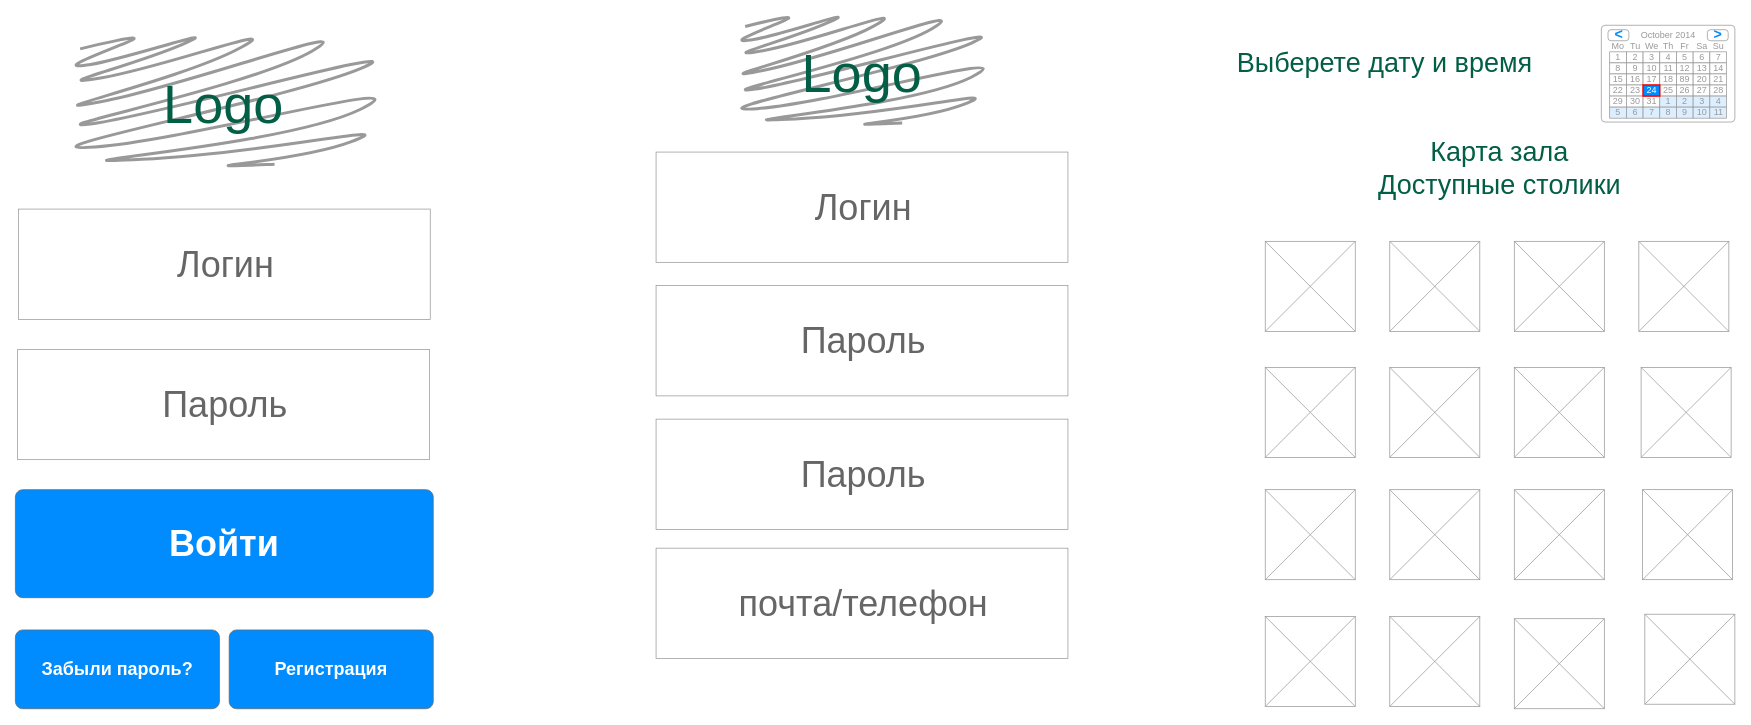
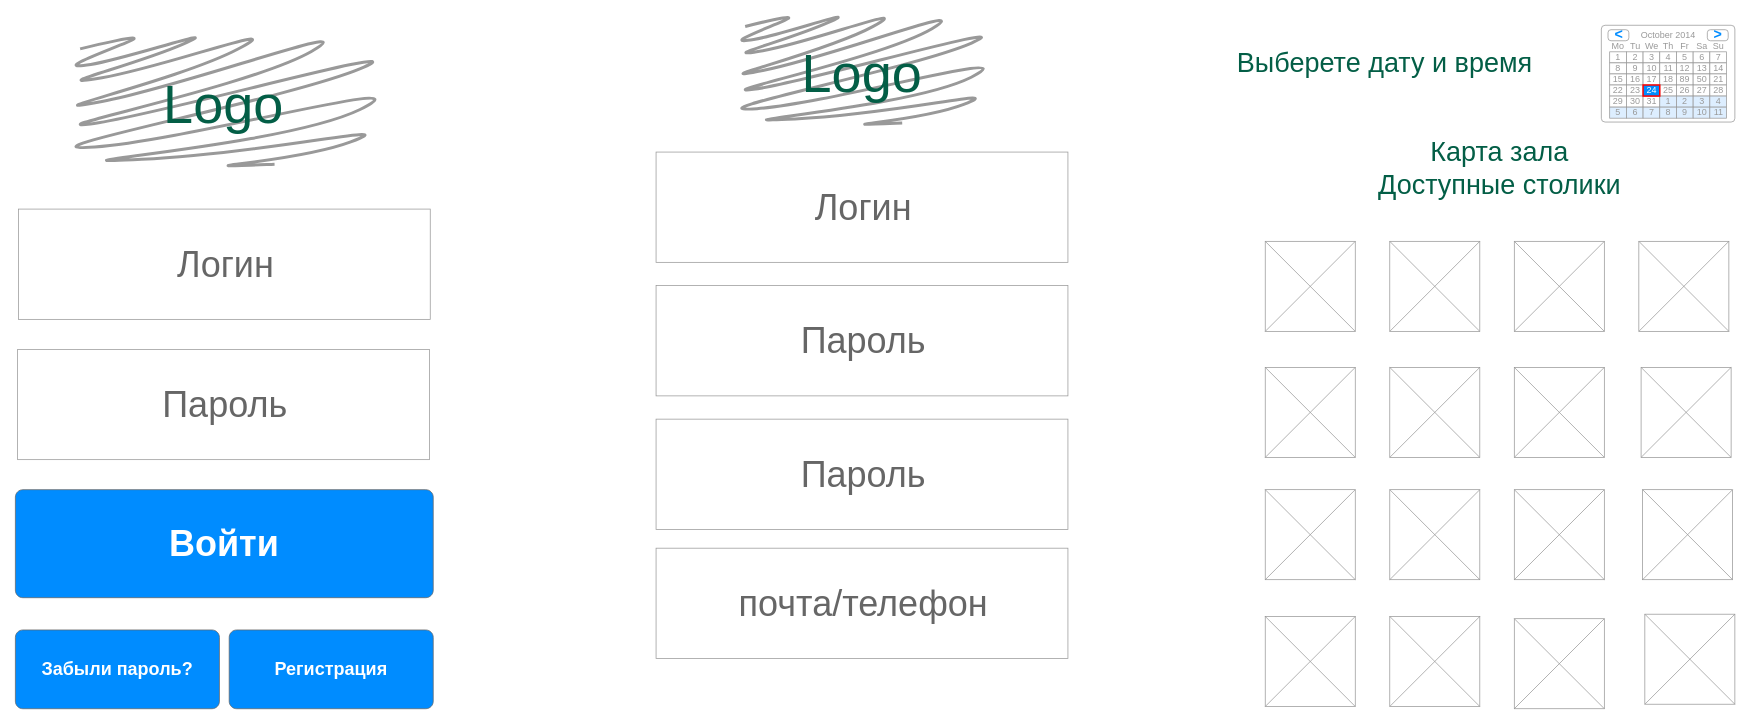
node "20": label "20" -> "50"
